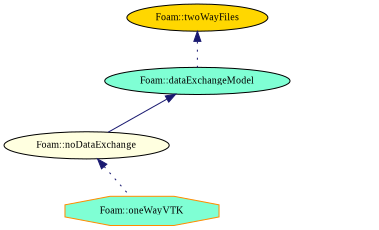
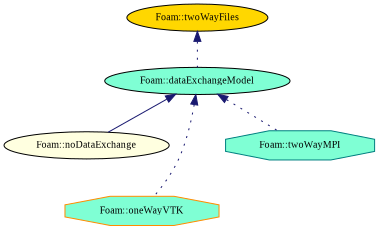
node "Foam::twoWayMPI": added
edge "Foam::oneWayVTK" -> "Foam::noDataExchange": now "Foam::oneWayVTK" -> "Foam::dataExchangeModel"
